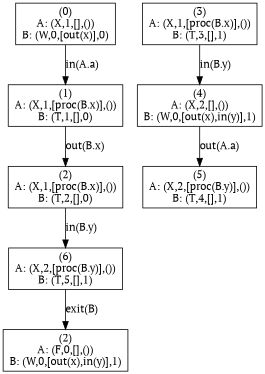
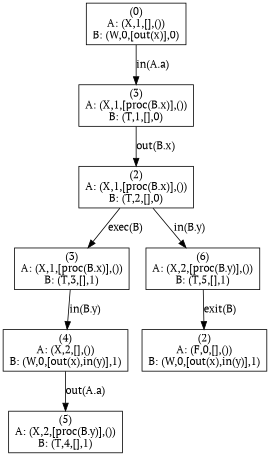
node "(1) A: (X,1,[proc(B.x)],()) B: (T,1,[],0)": label "(1) A: (X,1,[proc(B.x)],()) B: (T,1,[],0)" -> "(3) A: (X,1,[proc(B.x)],()) B: (T,1,[],0)"
edge "(2) A: (X,1,[proc(B.x)],()) B: (T,2,[],0)" -> "(3) A: (X,1,[proc(B.x)],()) B: (T,3,[],1)": added, label "exec(B)"
